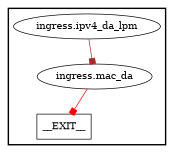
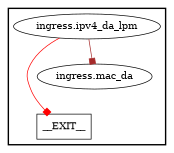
edge "ingress.mac_da" -> "__EXIT__": now "ingress.ipv4_da_lpm" -> "__EXIT__"
